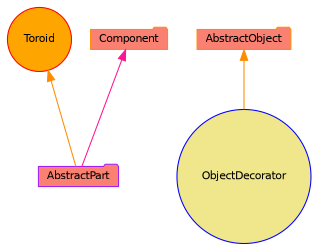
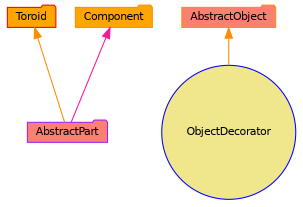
node "Toroid": shape circle -> folder
node "Component": fillcolor salmon -> orange
